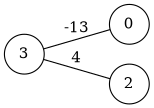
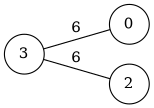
edge "0" -- "3": label "-13" -> "6"
edge "3" -- "2": label "4" -> "6"
